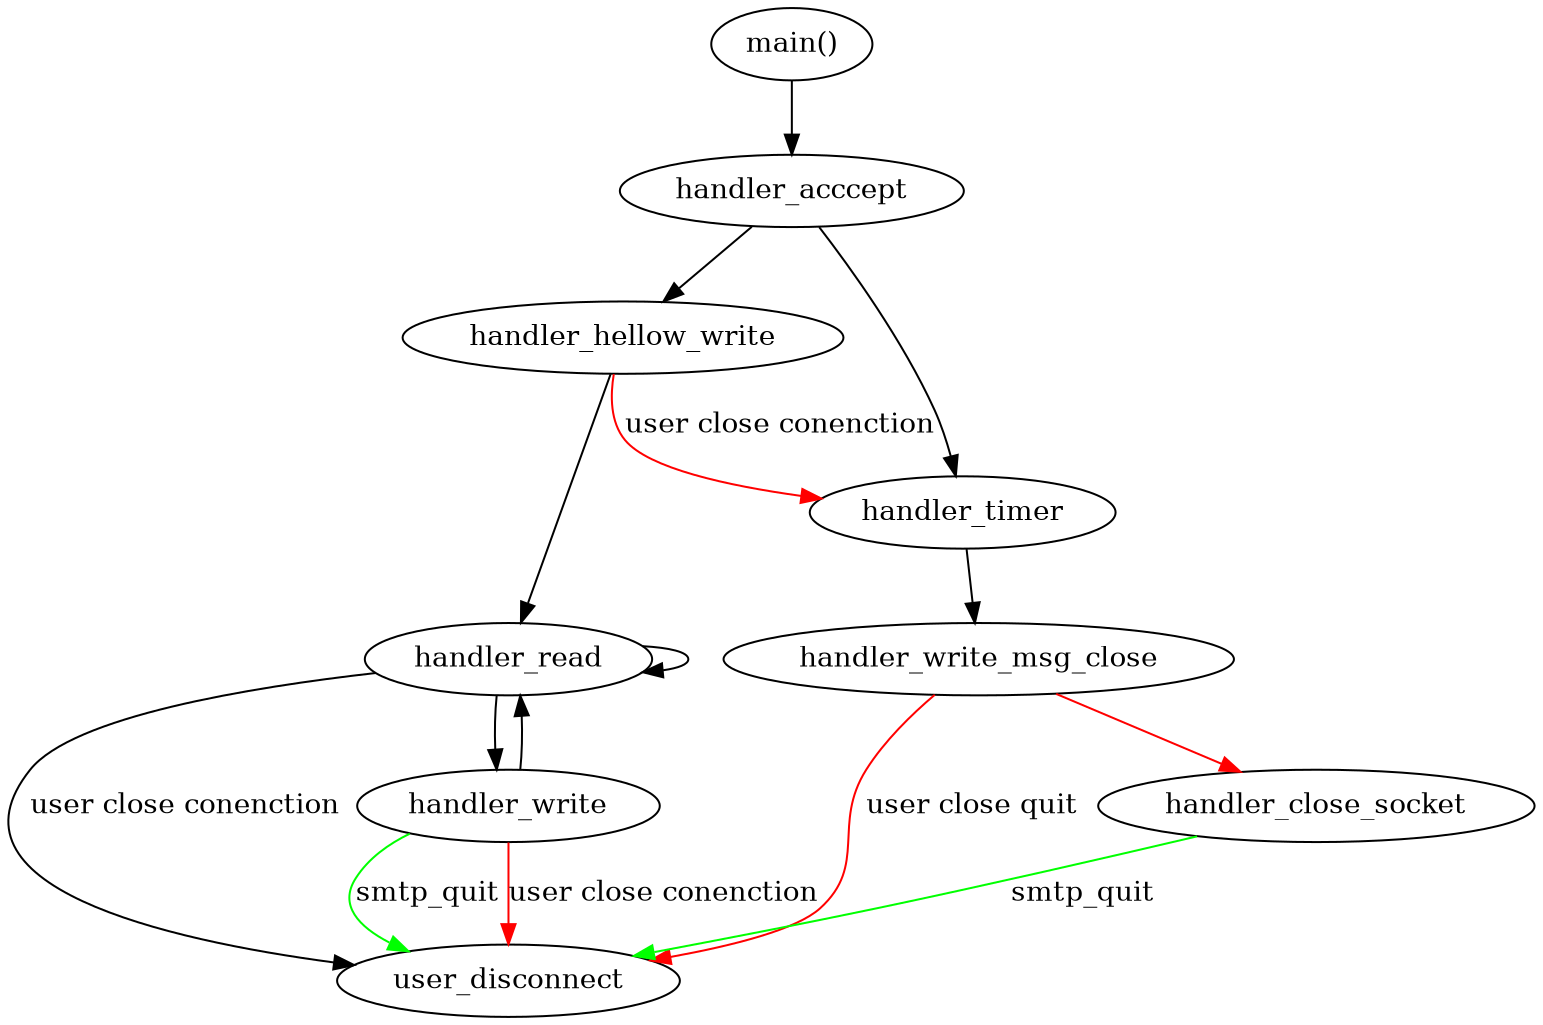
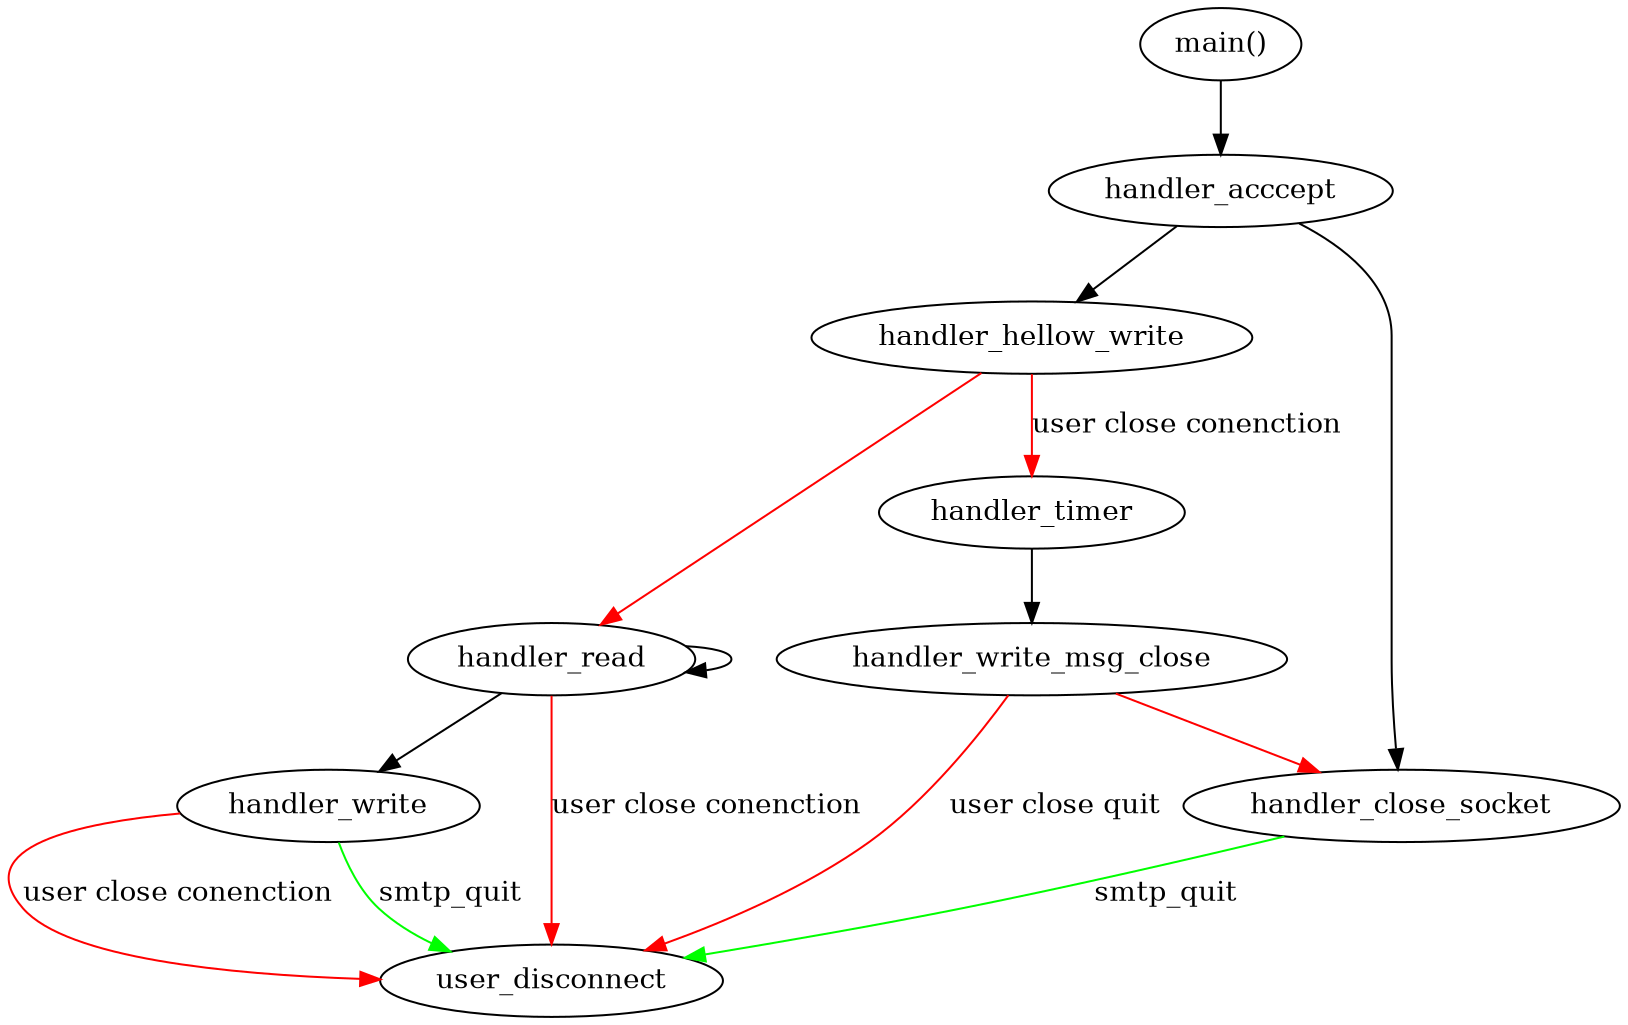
edge "handler_acccept" -> "handler_timer": now "handler_acccept" -> "handler_close_socket"
edge "handler_hellow_write" -> "handler_read": color black -> red
edge "handler_write" -> "handler_read": removed
edge "handler_read" -> "user_disconnect": color black -> red
